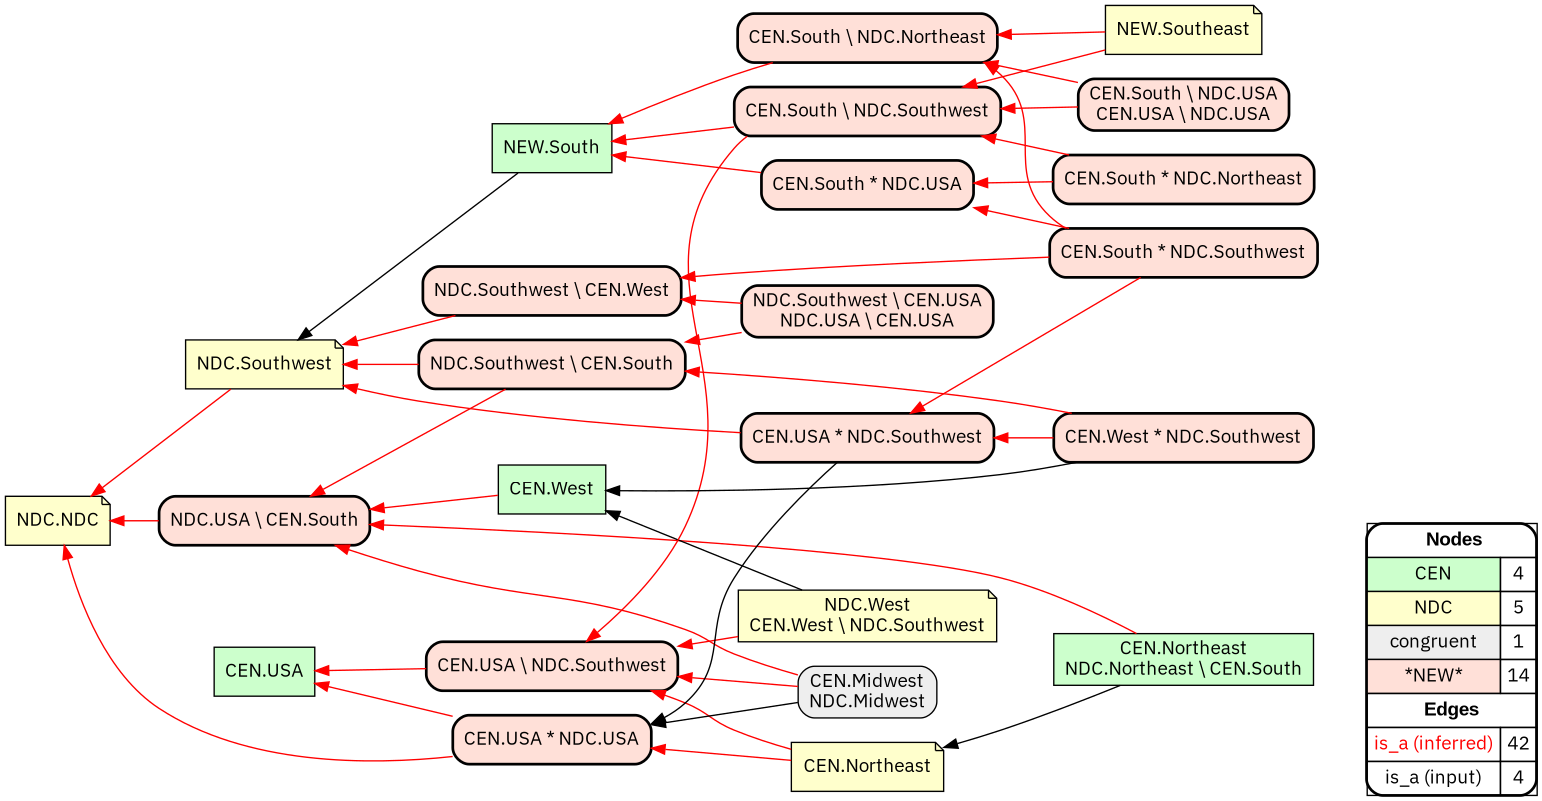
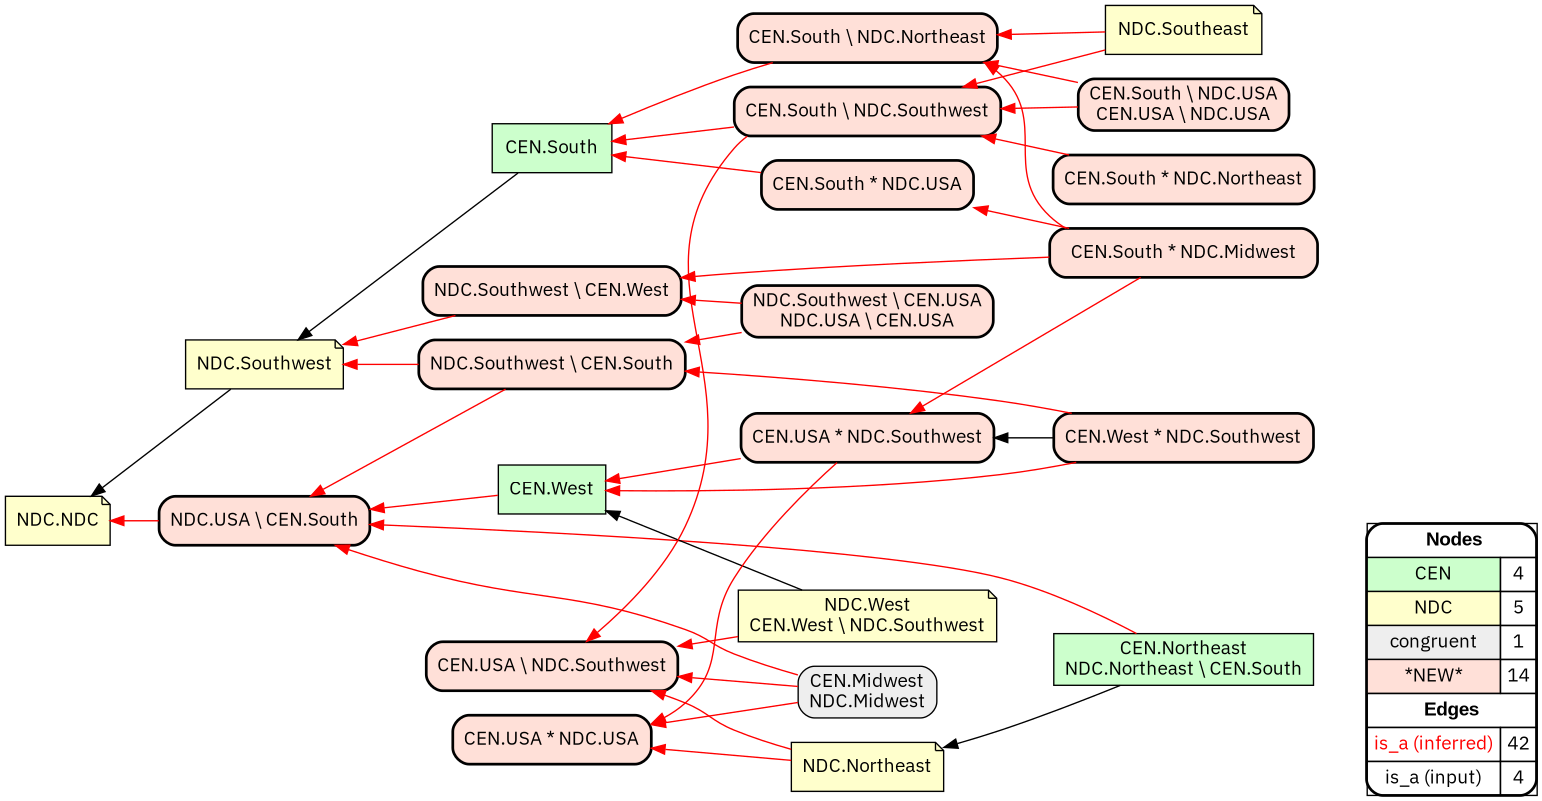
node "NEW.Southeast": label "NEW.Southeast" -> "NDC.Southeast"
node "NEW.South": label "NEW.South" -> "CEN.South"
edge "CEN.South * NDC.Northeast" -> "CEN.South * NDC.USA": removed
node "CEN.South * NDC.Southwest": label "CEN.South * NDC.Southwest" -> "CEN.South * NDC.Midwest"
edge "CEN.USA * NDC.Southwest" -> "NDC.Southwest": now "CEN.USA * NDC.Southwest" -> "CEN.West"
edge "NDC.Southwest" -> "NDC.NDC": color #ff0000 -> #000000
edge "CEN.West * NDC.Southwest" -> "CEN.USA * NDC.Southwest": color #ff0000 -> #000000
edge "CEN.West * NDC.Southwest" -> "CEN.West": color #000000 -> #ff0000
edge "CEN.USA * NDC.Southwest" -> "CEN.USA * NDC.USA": color #000000 -> #ff0000
node "CEN.USA": removed
edge "CEN.Midwest NDC.Midwest" -> "CEN.USA * NDC.USA": color #000000 -> #ff0000
edge "CEN.USA * NDC.USA" -> "NDC.NDC": removed
node "CEN.Northeast": label "CEN.Northeast" -> "NDC.Northeast"
